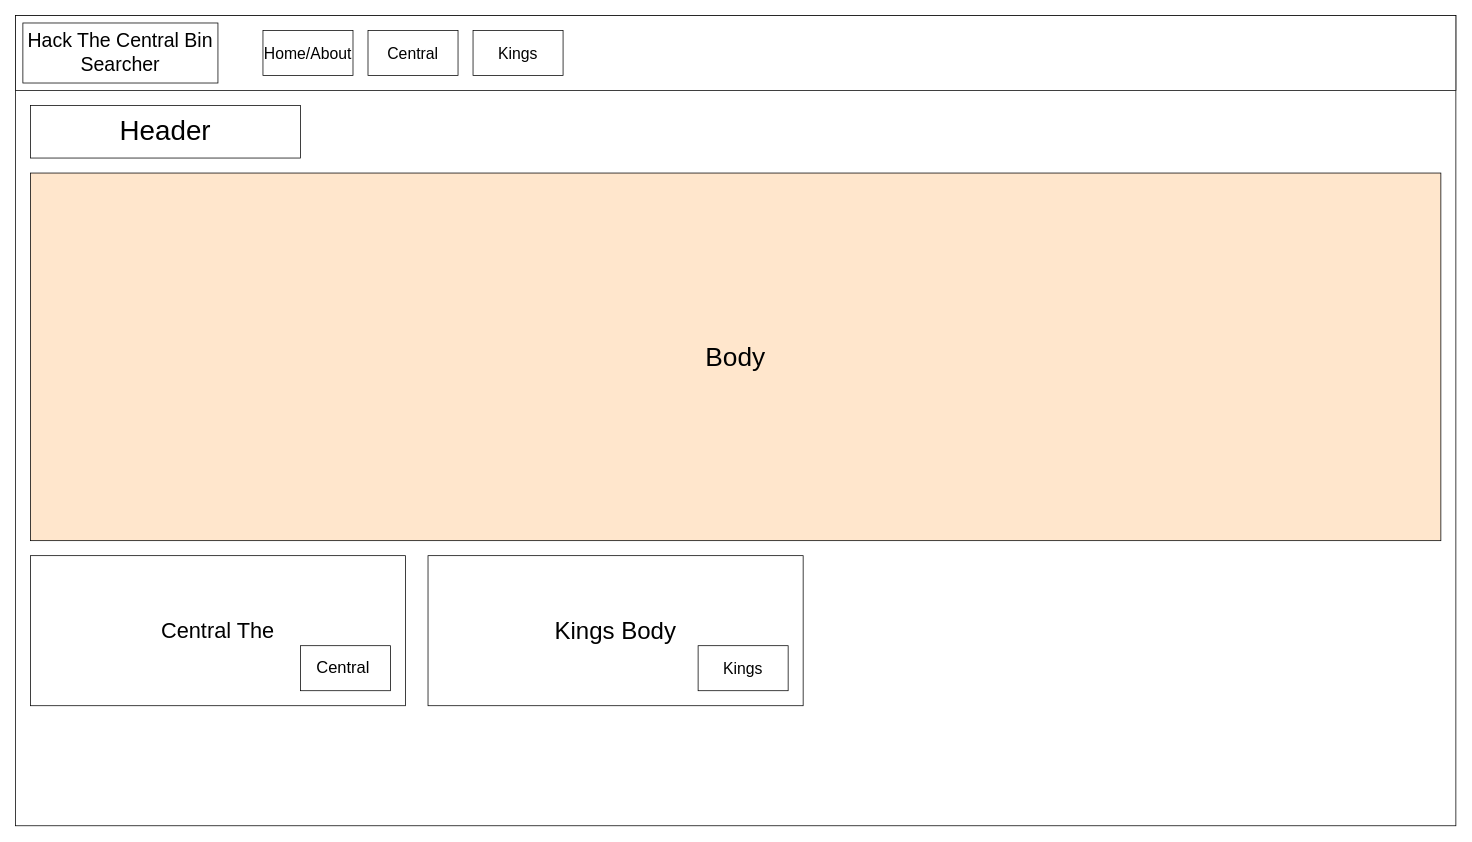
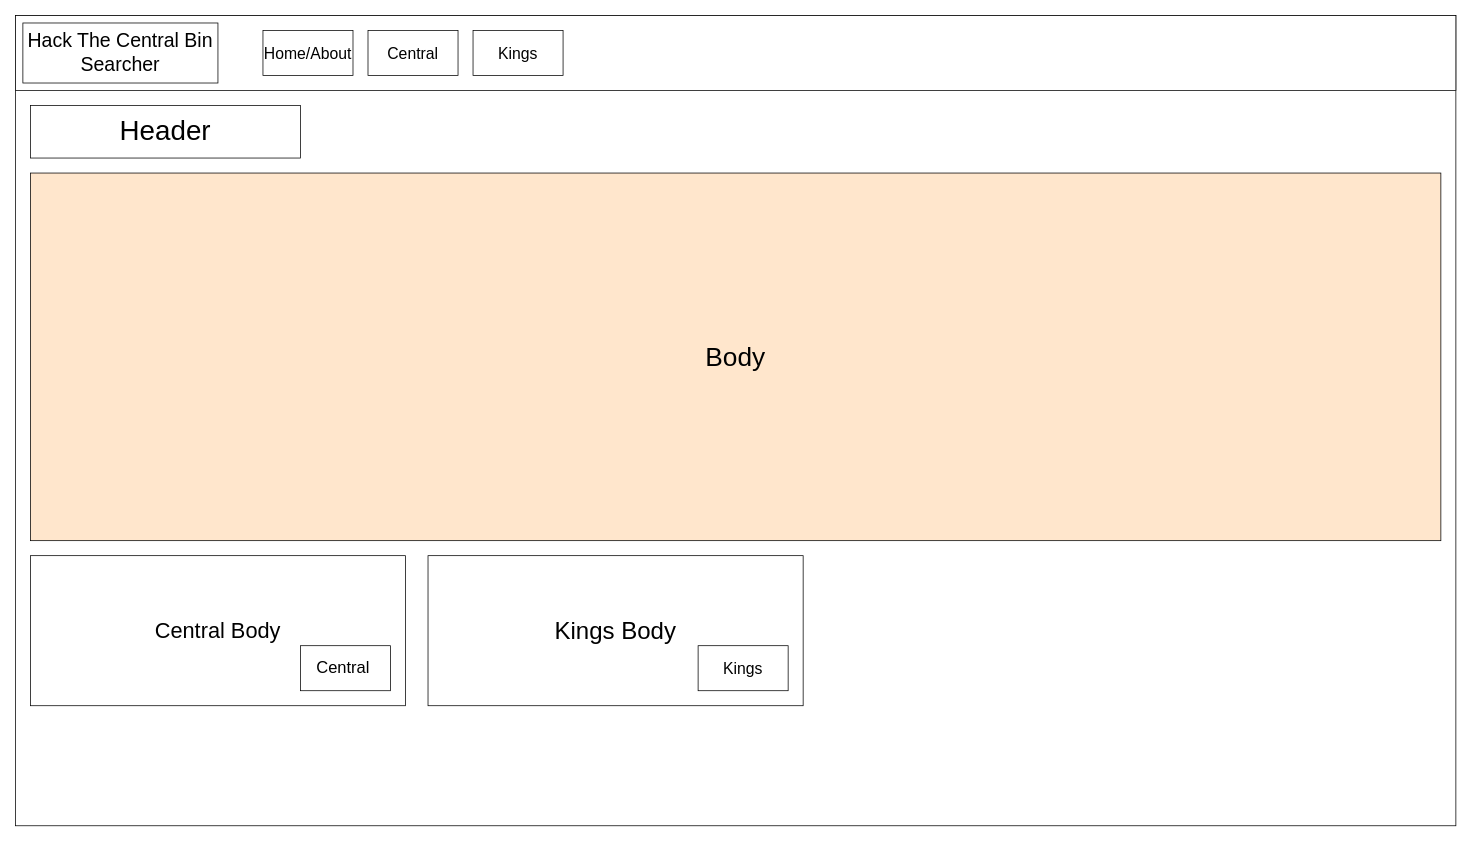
node "Central The": label "Central The" -> "Central Body"
